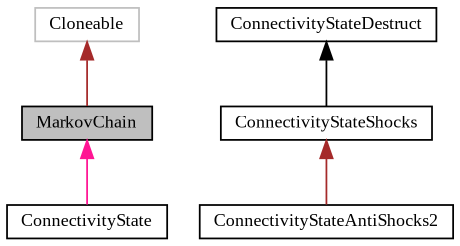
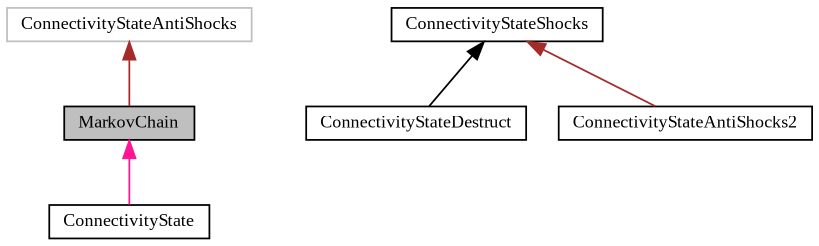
node "Cloneable": label "Cloneable" -> "ConnectivityStateAntiShocks"
edge "ConnectivityStateShocks" -> "ConnectivityStateDestruct": reversed
